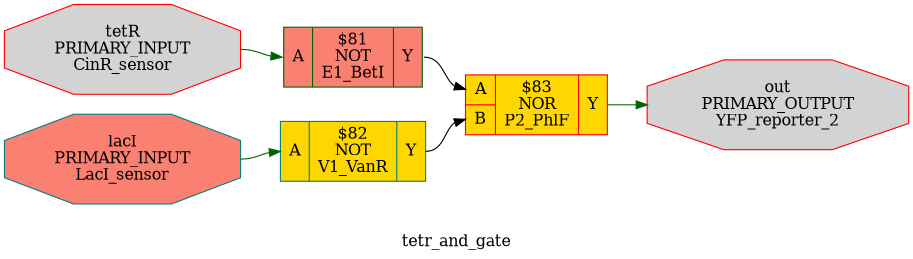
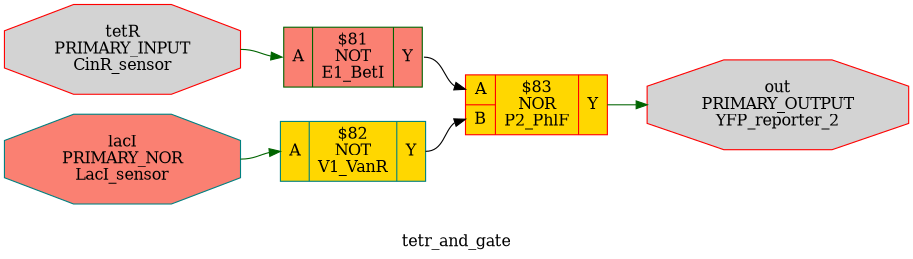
node "lacI PRIMARY_INPUT LacI_sensor": label "lacI PRIMARY_INPUT LacI_sensor" -> "lacI PRIMARY_NOR LacI_sensor"
